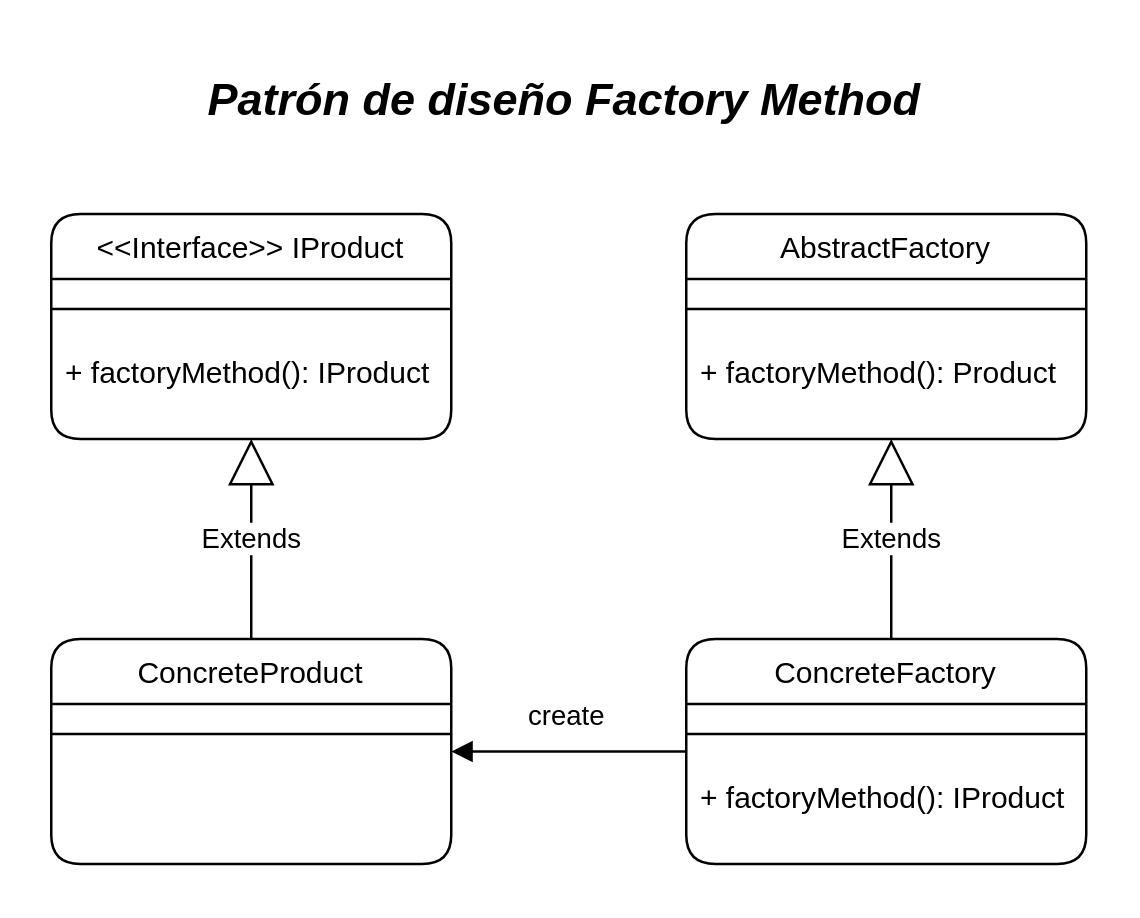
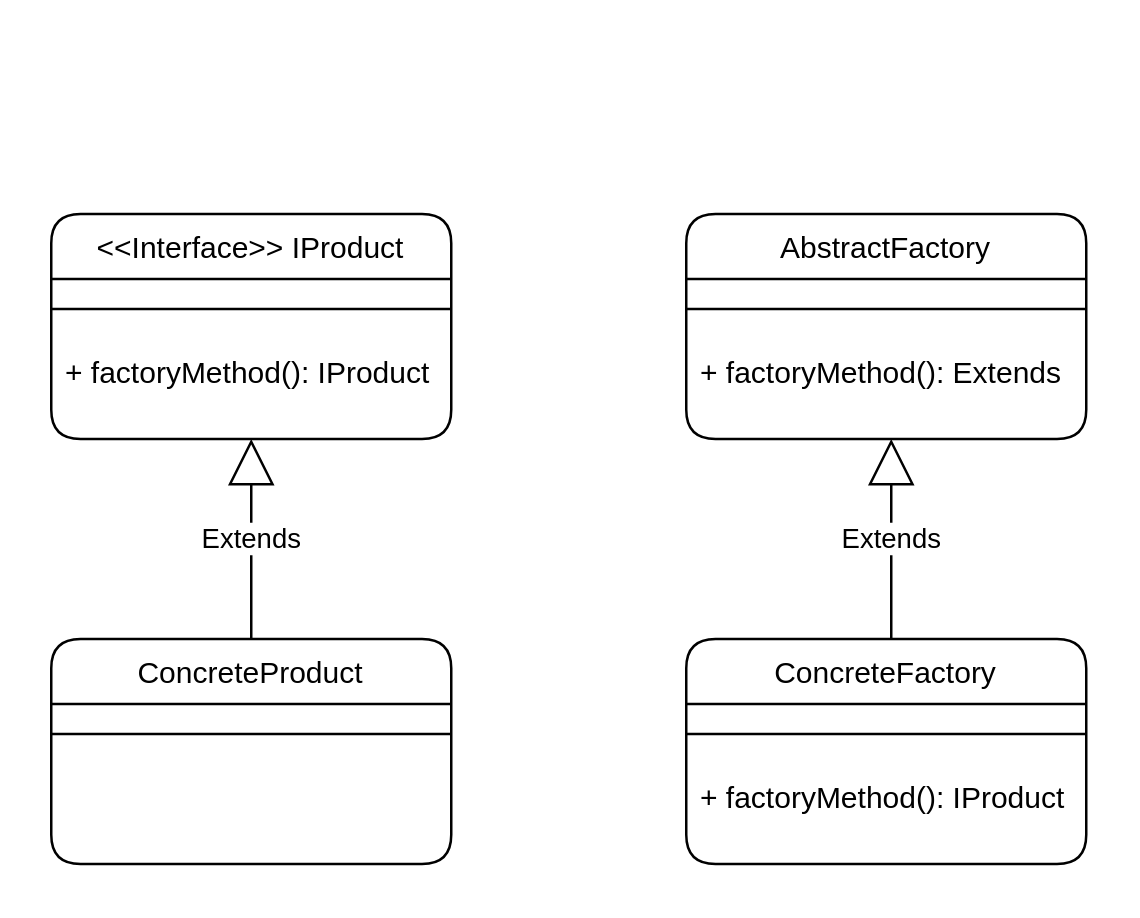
node "Patrón de diseño Factory Method": removed
node "+ factoryMethod(): Product": label "+ factoryMethod(): Product" -> "+ factoryMethod(): Extends"
edge "ConcreteFactory" -> "ConcreteProduct": removed, label "create"
